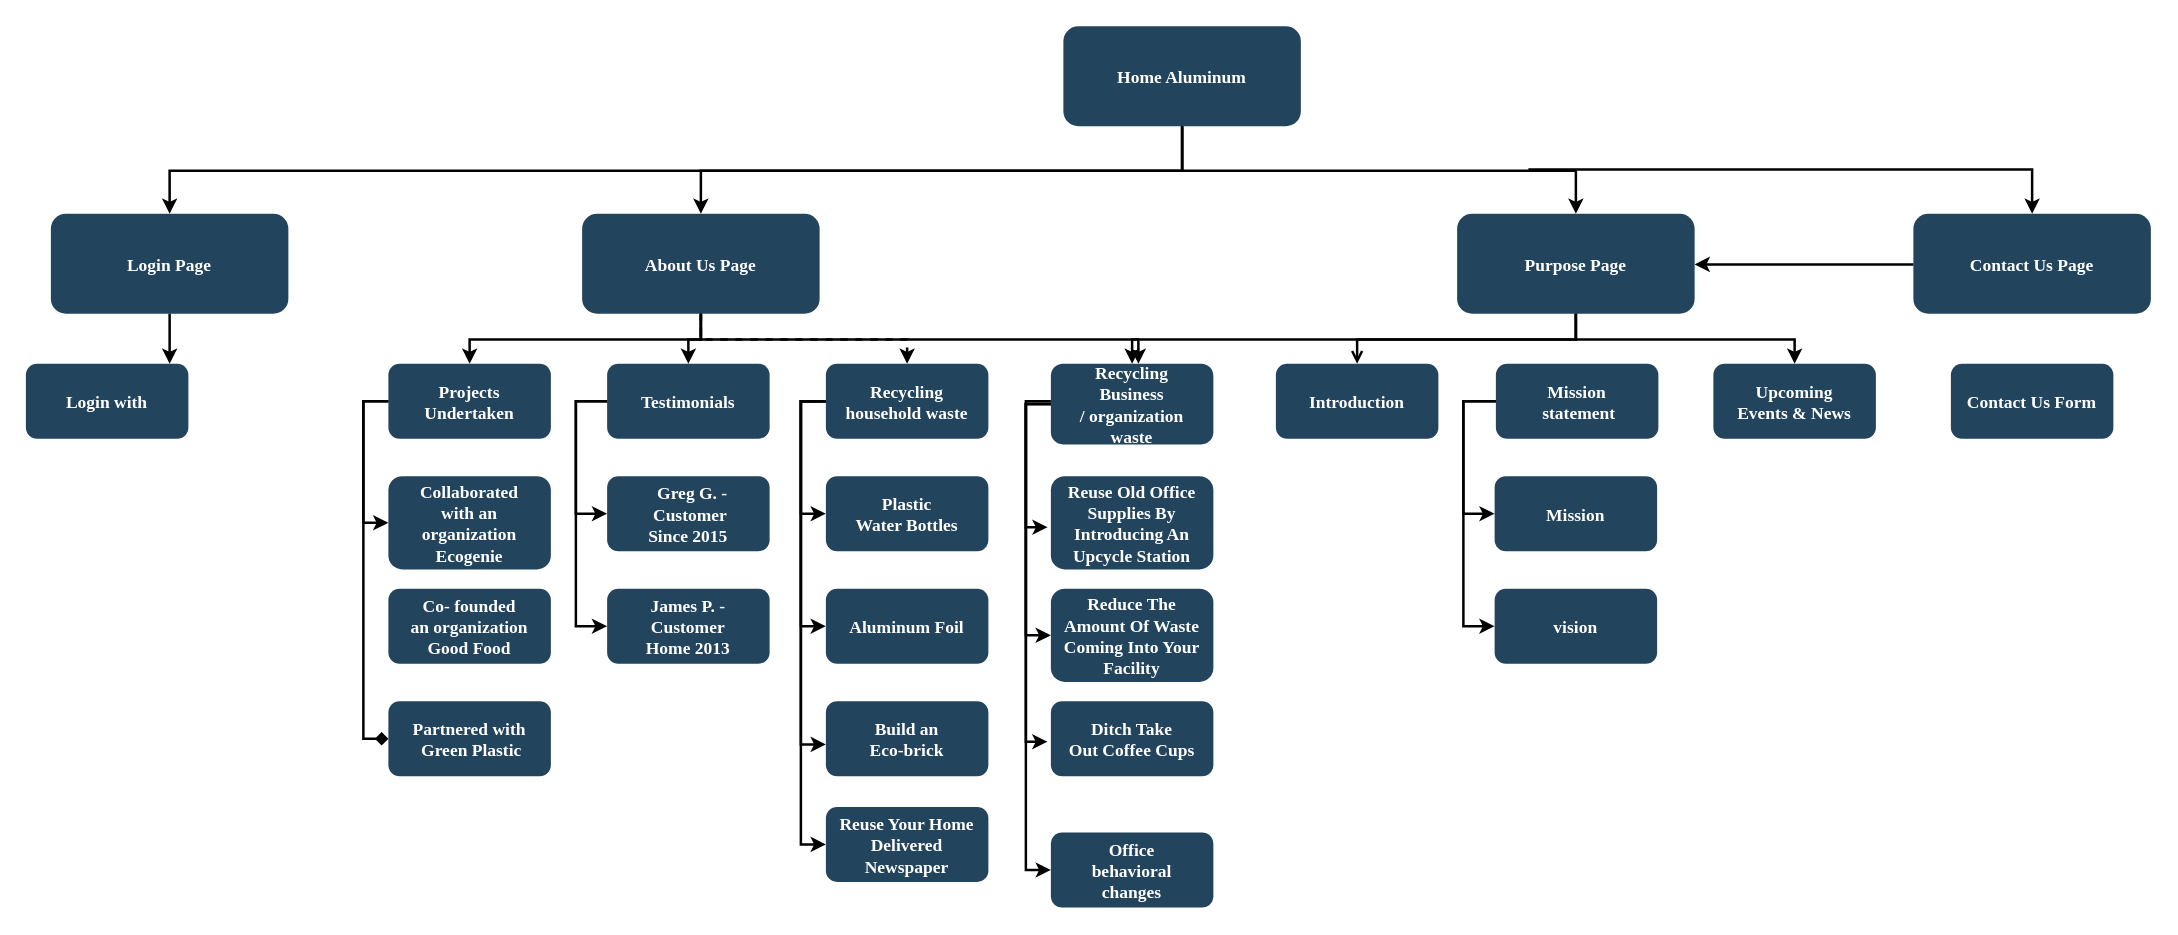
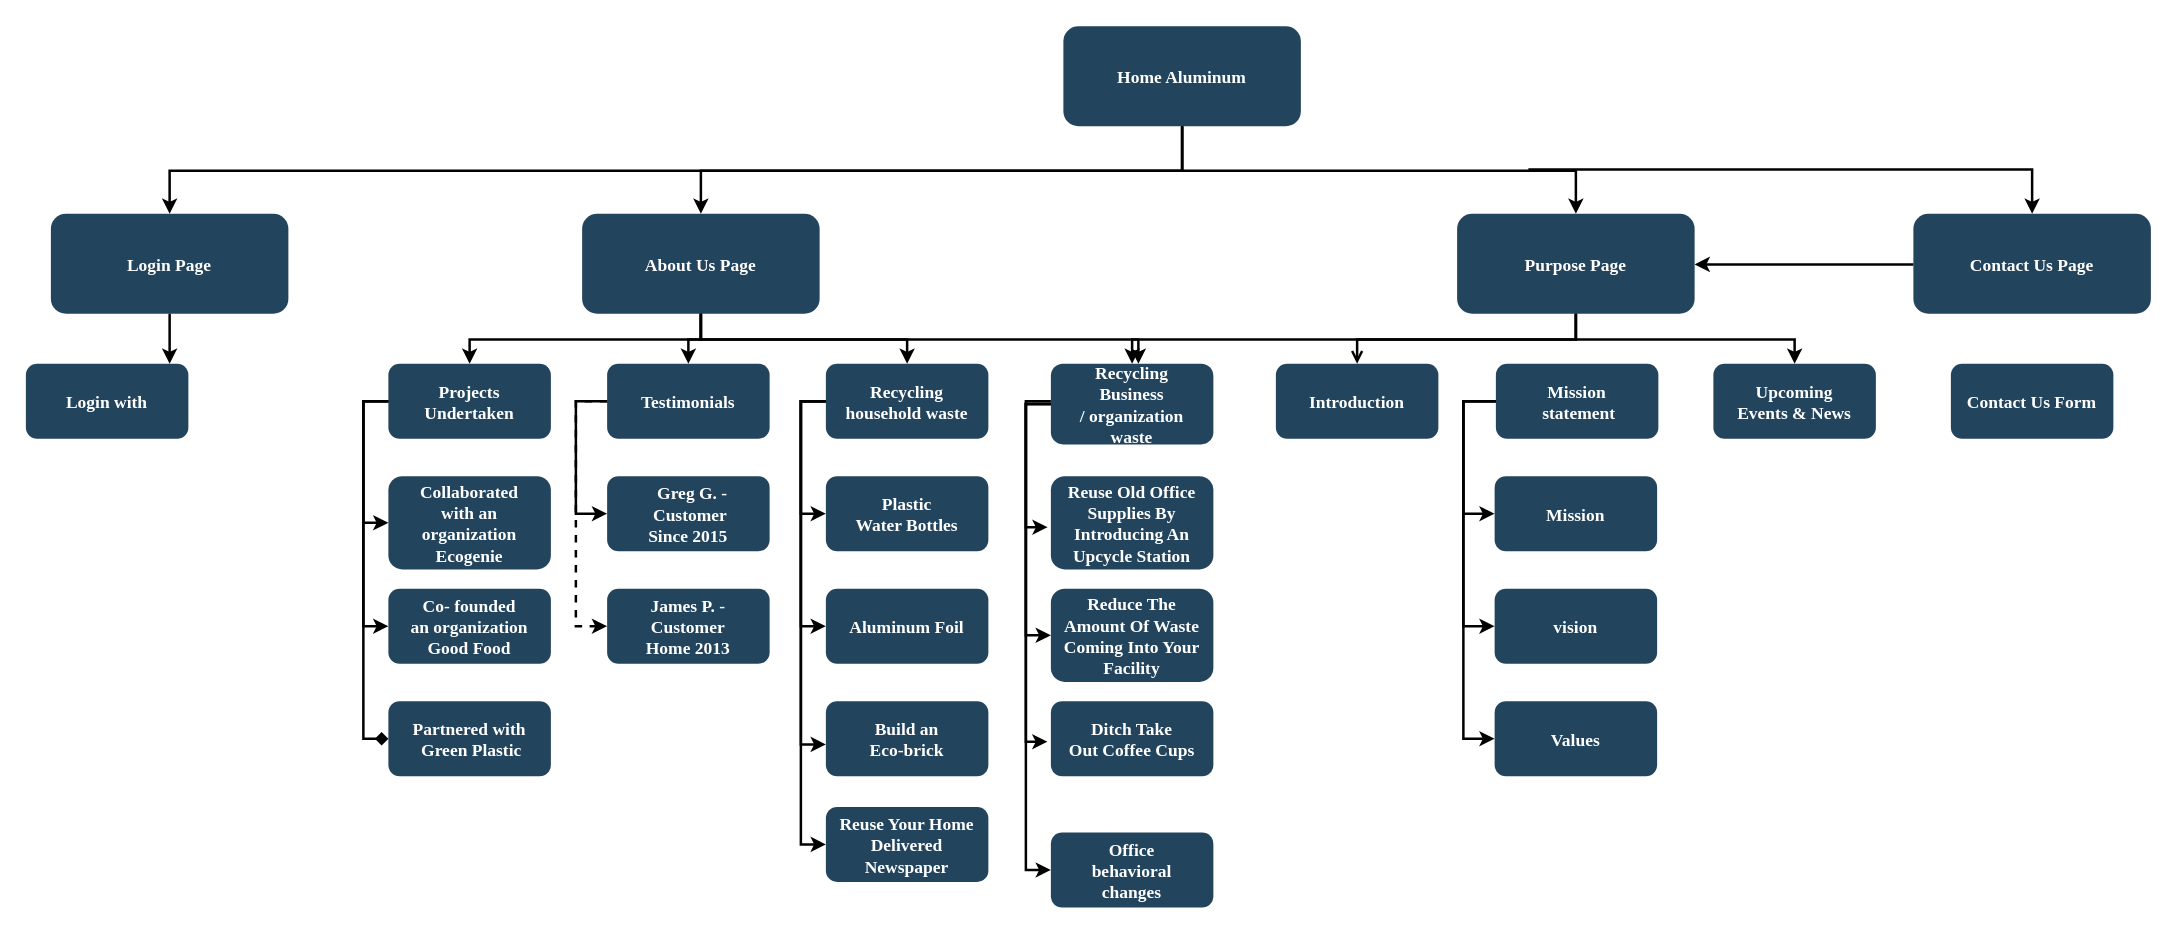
edge "About Us Page" -> "Recycling household waste": style dashed -> solid
edge "Testimonials" -> "James P. - Customer Home 2013": style solid -> dashed
edge "Projects Undertaken" -> "Co- founded an organization Good Food": added
edge "Mission statement" -> "Values": added
node "Values": added
